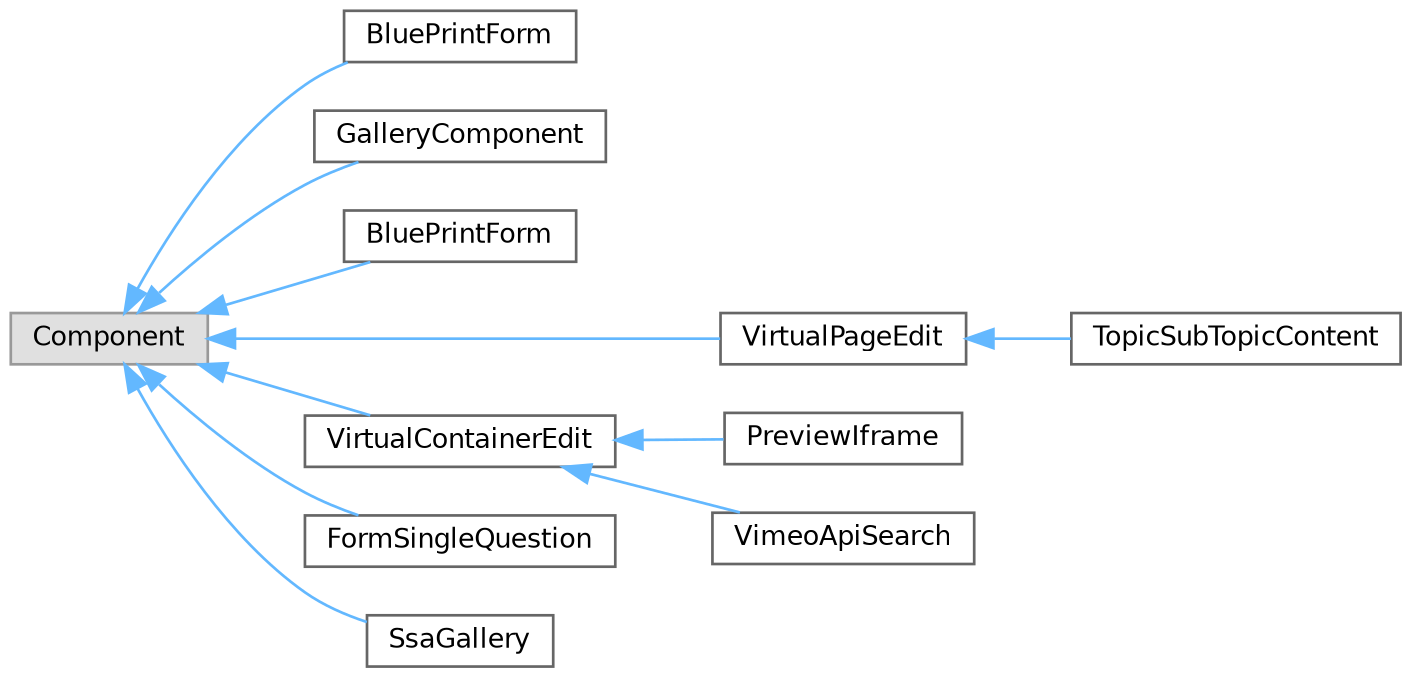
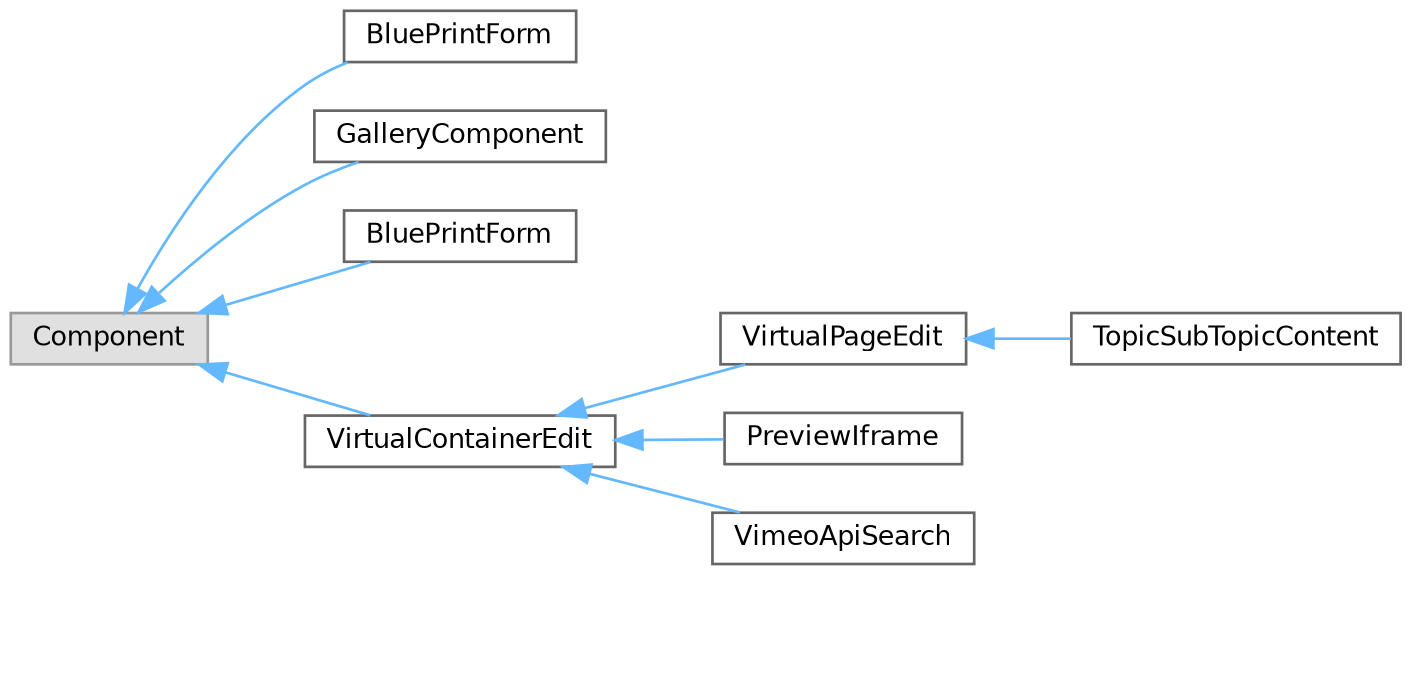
edge "VirtualPageEdit" -> "Component": now "VirtualPageEdit" -> "VirtualContainerEdit"
node "FormSingleQuestion": removed
node "SsaGallery": removed
